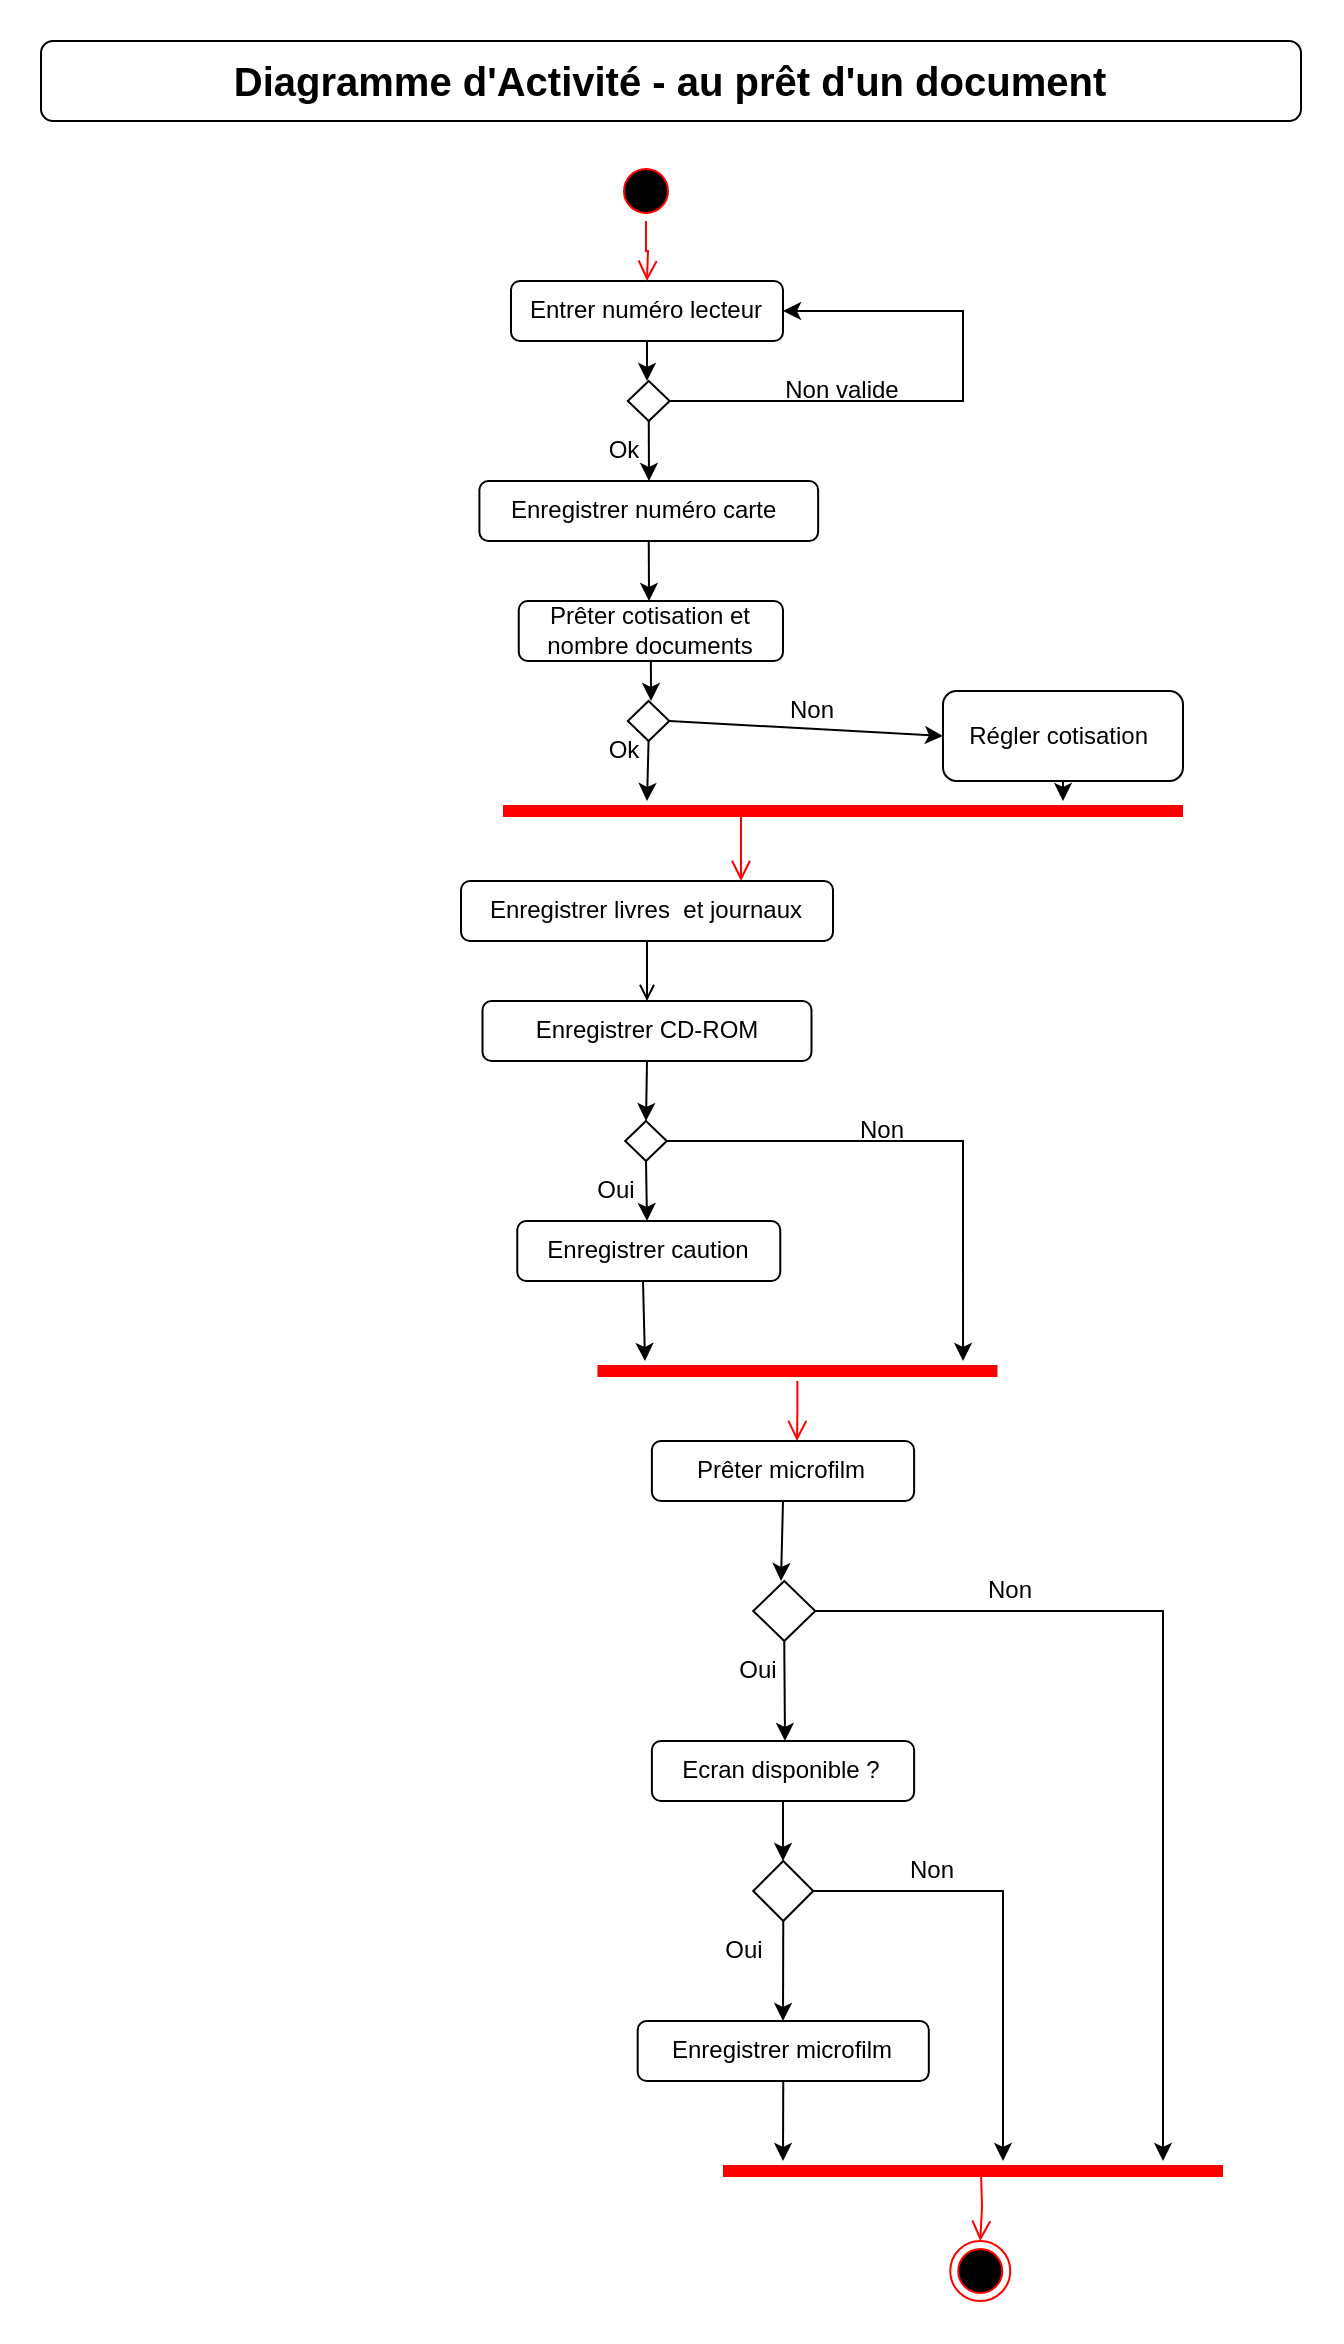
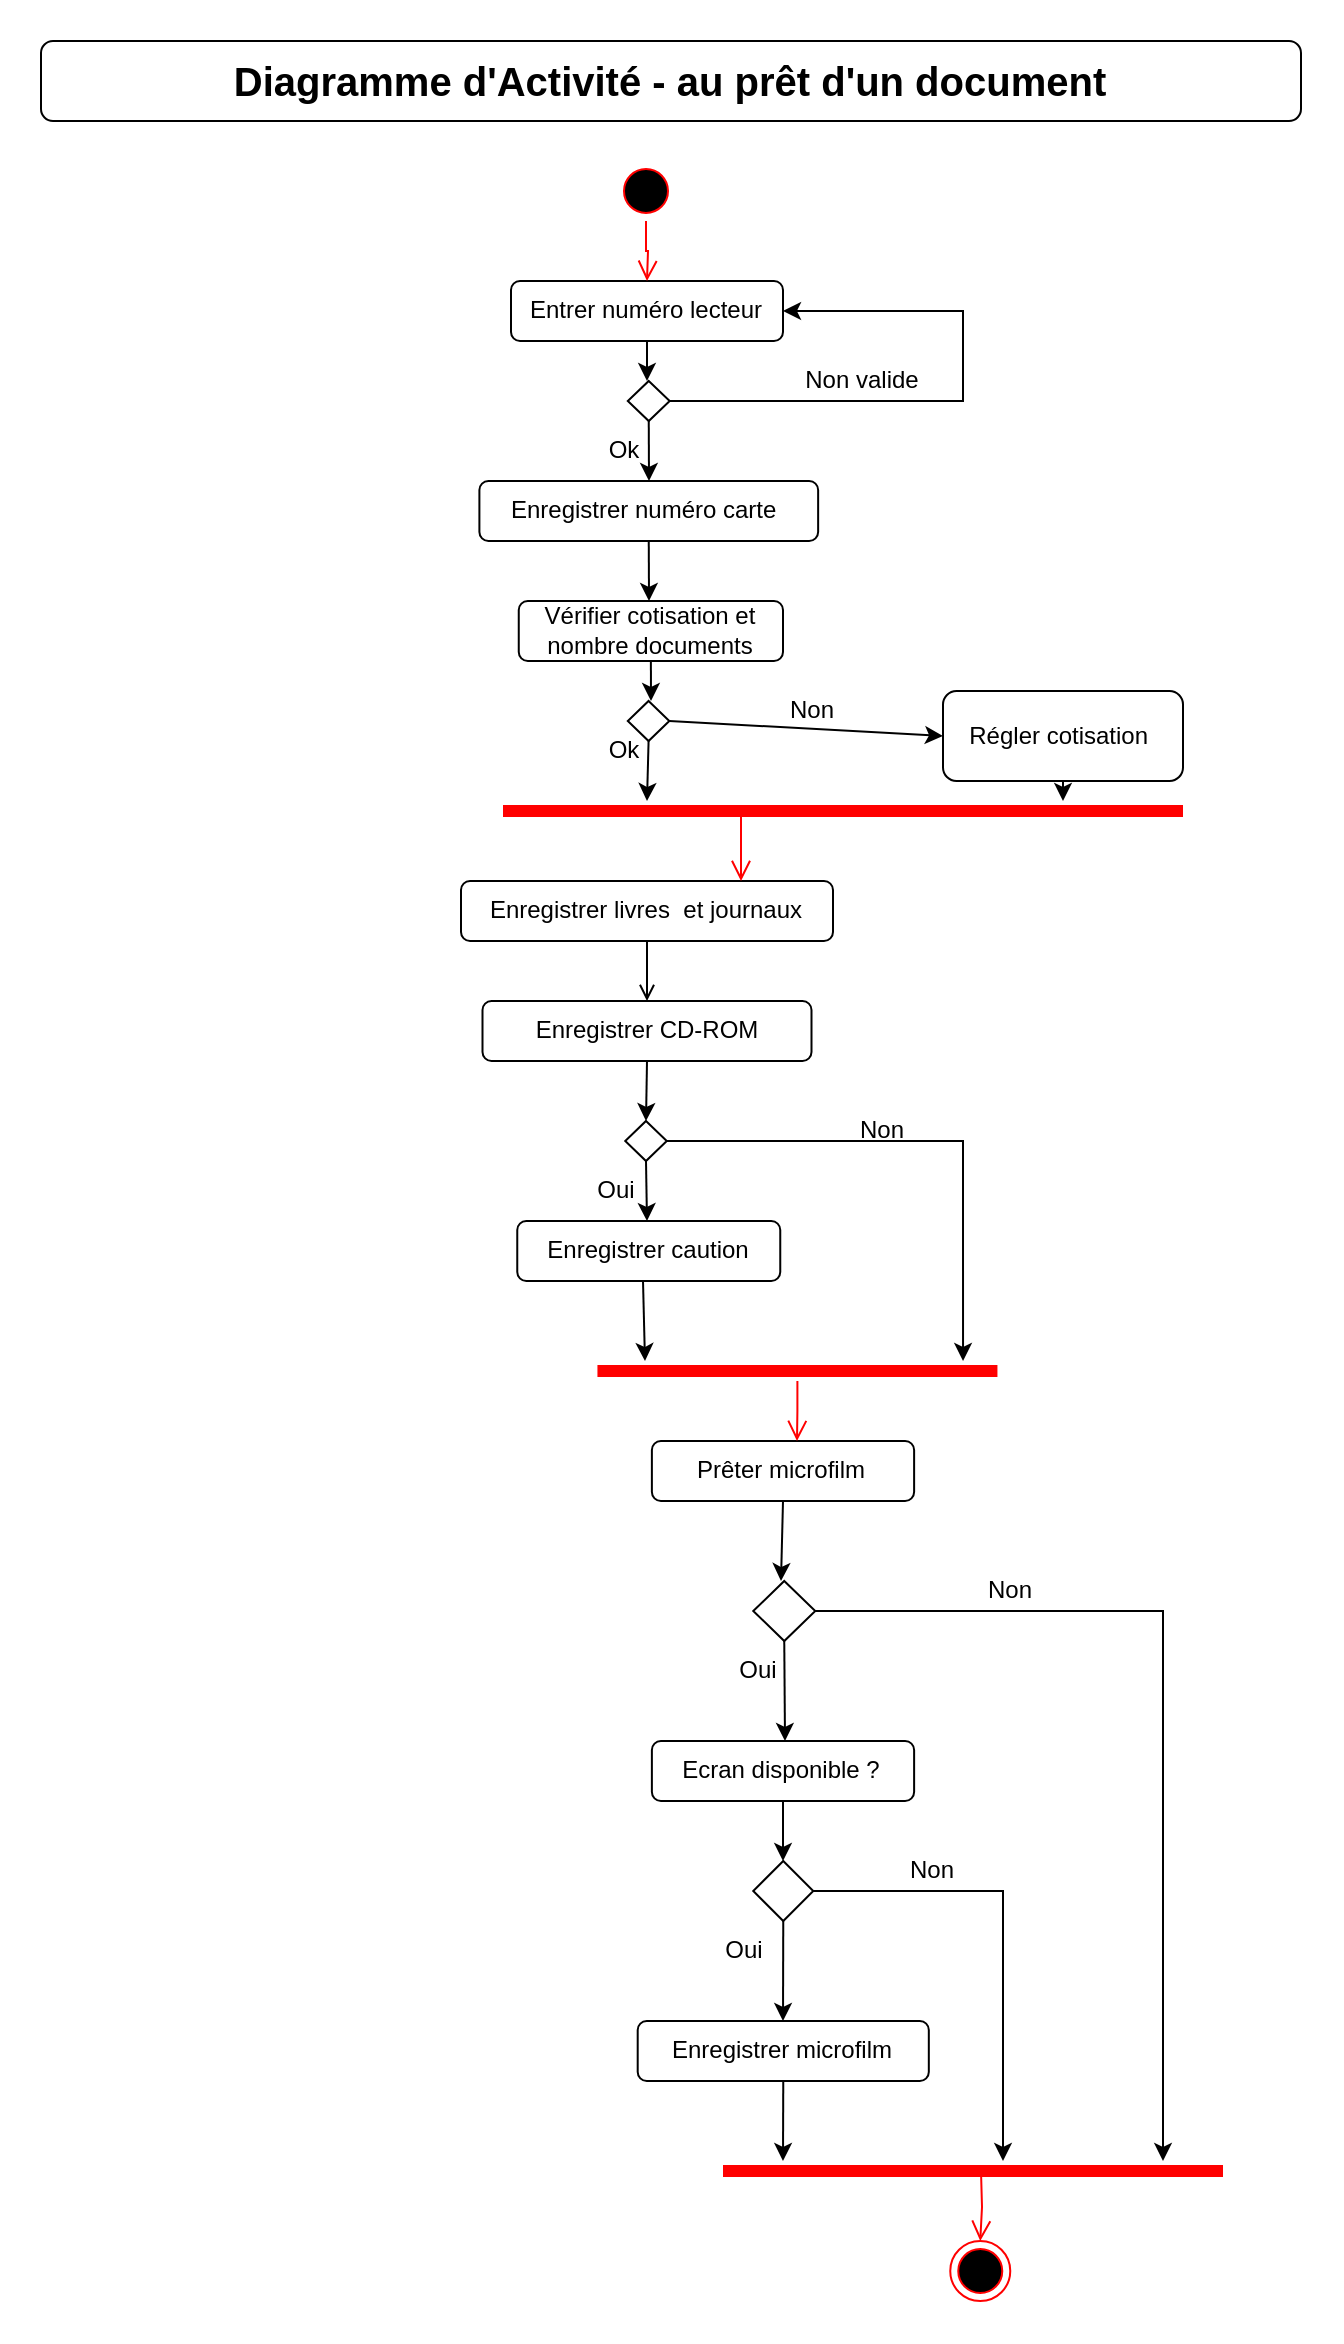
node "Non valide": moved (843, 391) -> (863, 381)
node "Prêter cotisation et nombre documents": label "Prêter cotisation et nombre documents" -> "Vérifier cotisation et nombre documents"
